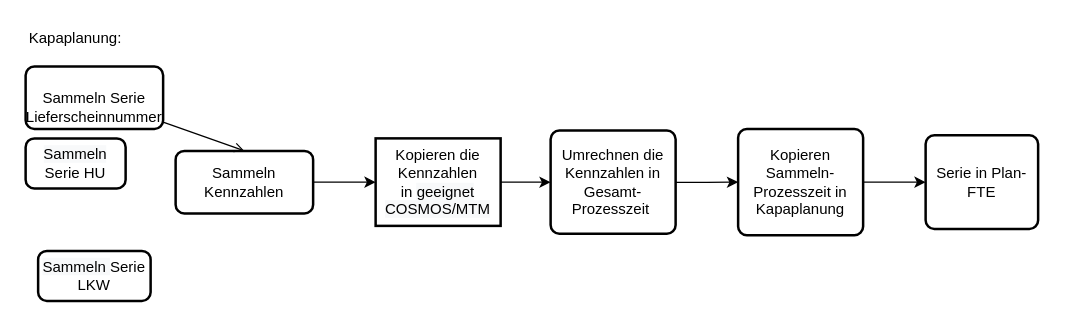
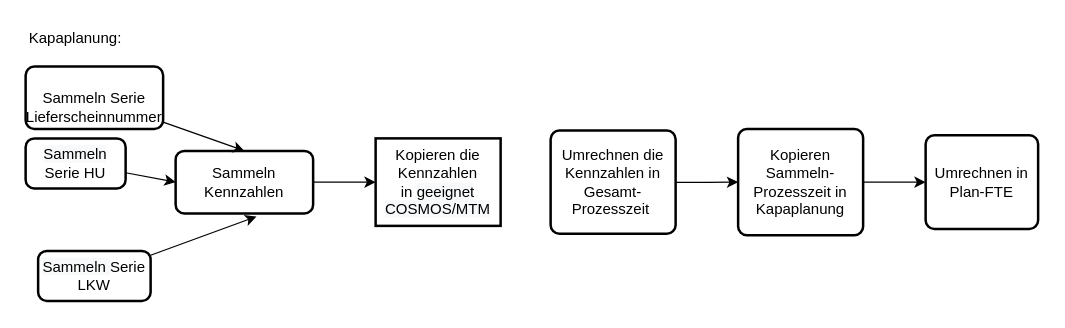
edge "Sammeln Serie Lieferscheinnummer" -> "Sammeln Kennzahlen": arrowhead open -> classic
edge "Sammeln Serie HU" -> "Sammeln Kennzahlen": added
edge "Kopieren die Kennzahlen in geeignet COSMOS/MTM" -> "Umrechnen die Kennzahlen in Gesamt- Prozesszeit": removed
node "Serie in Plan-FTE": label "Serie in Plan-FTE" -> "Umrechnen in Plan-FTE"
edge "Sammeln Serie LKW" -> "Sammeln Kennzahlen": added
